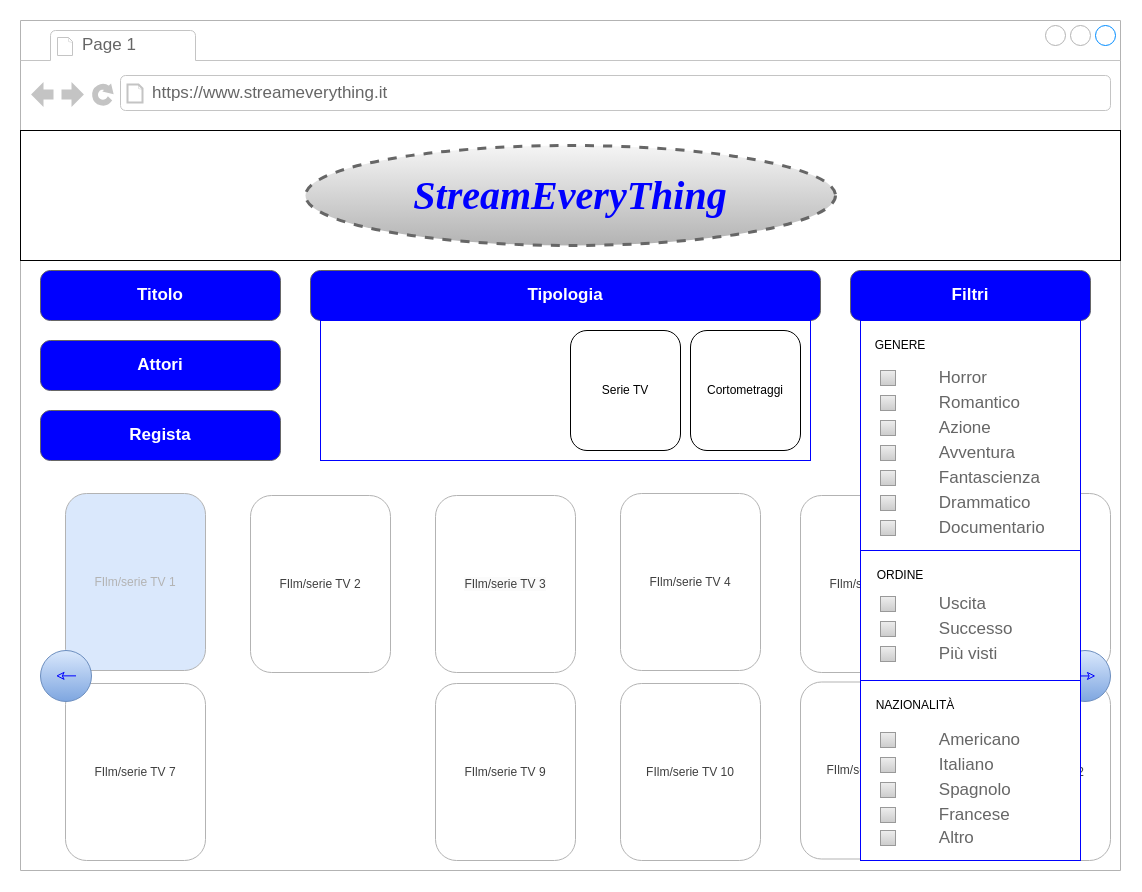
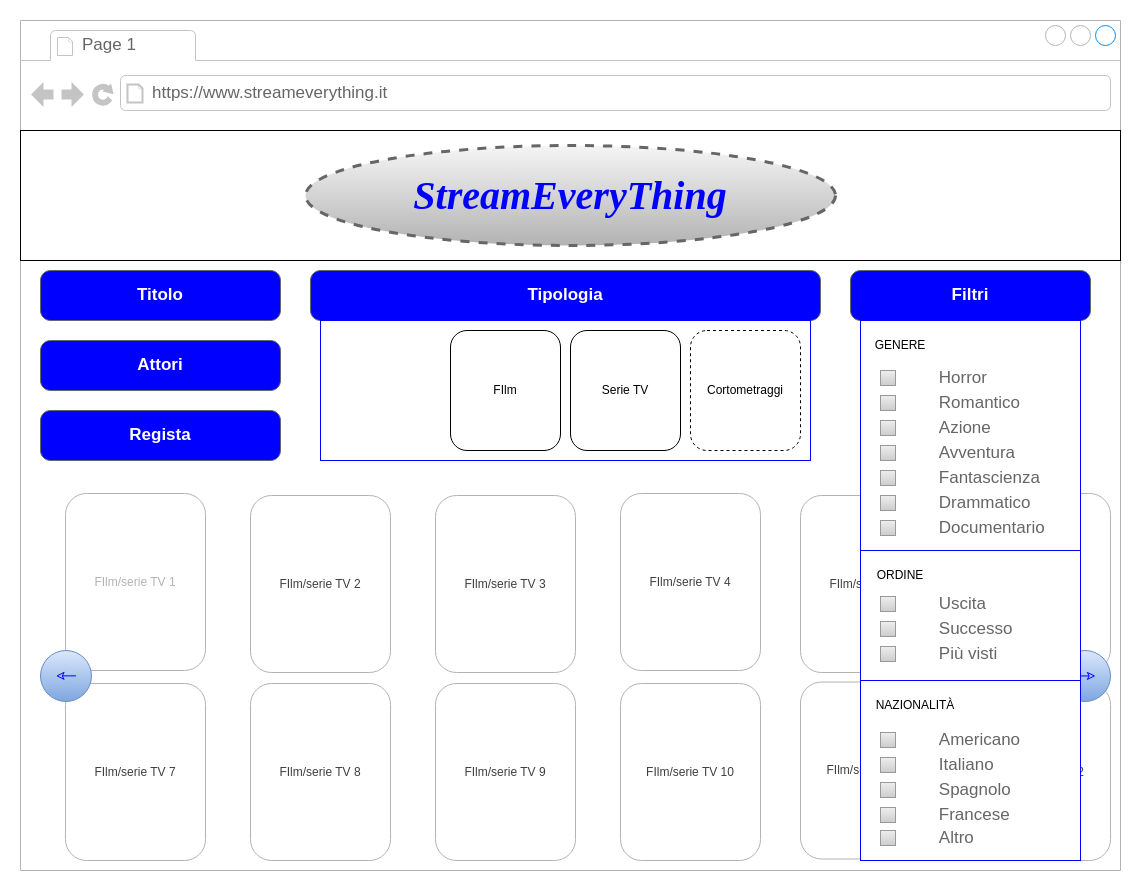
node "FIlm": added
node "Cortometraggi": style solid -> dashed
node "FIlm/serie TV 1": fillcolor #dae8fc -> #ffffff
node "FIlm/serie TV 8": added
